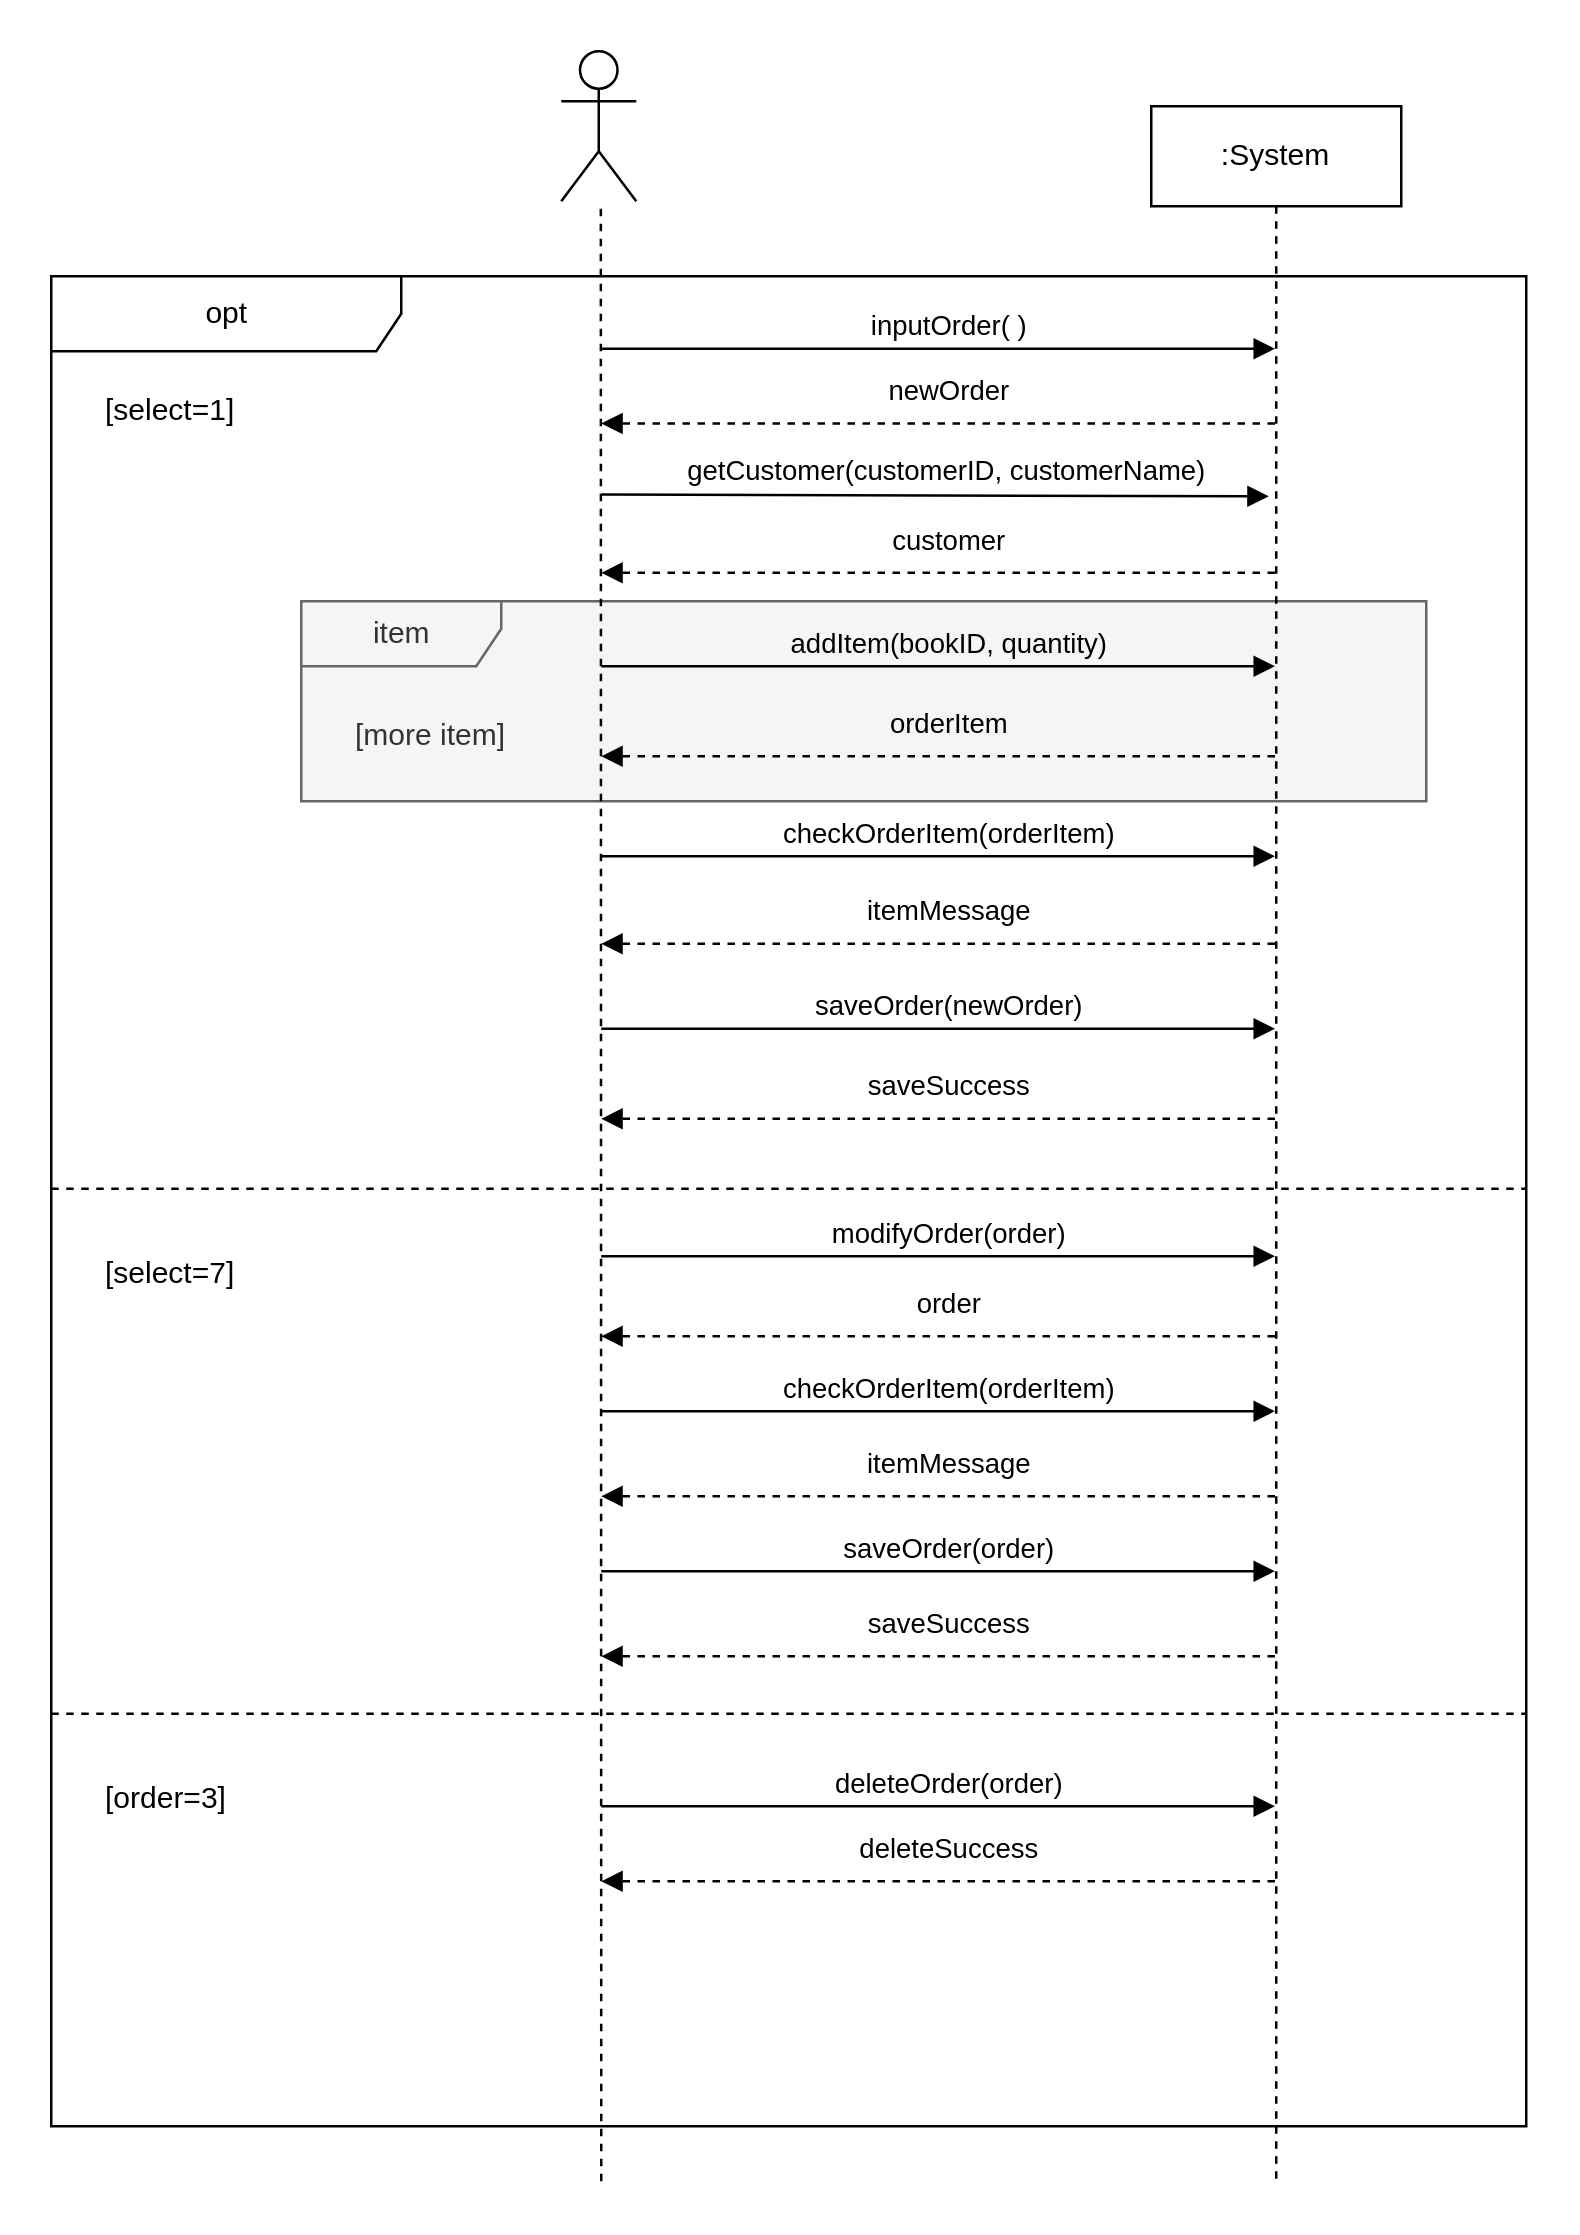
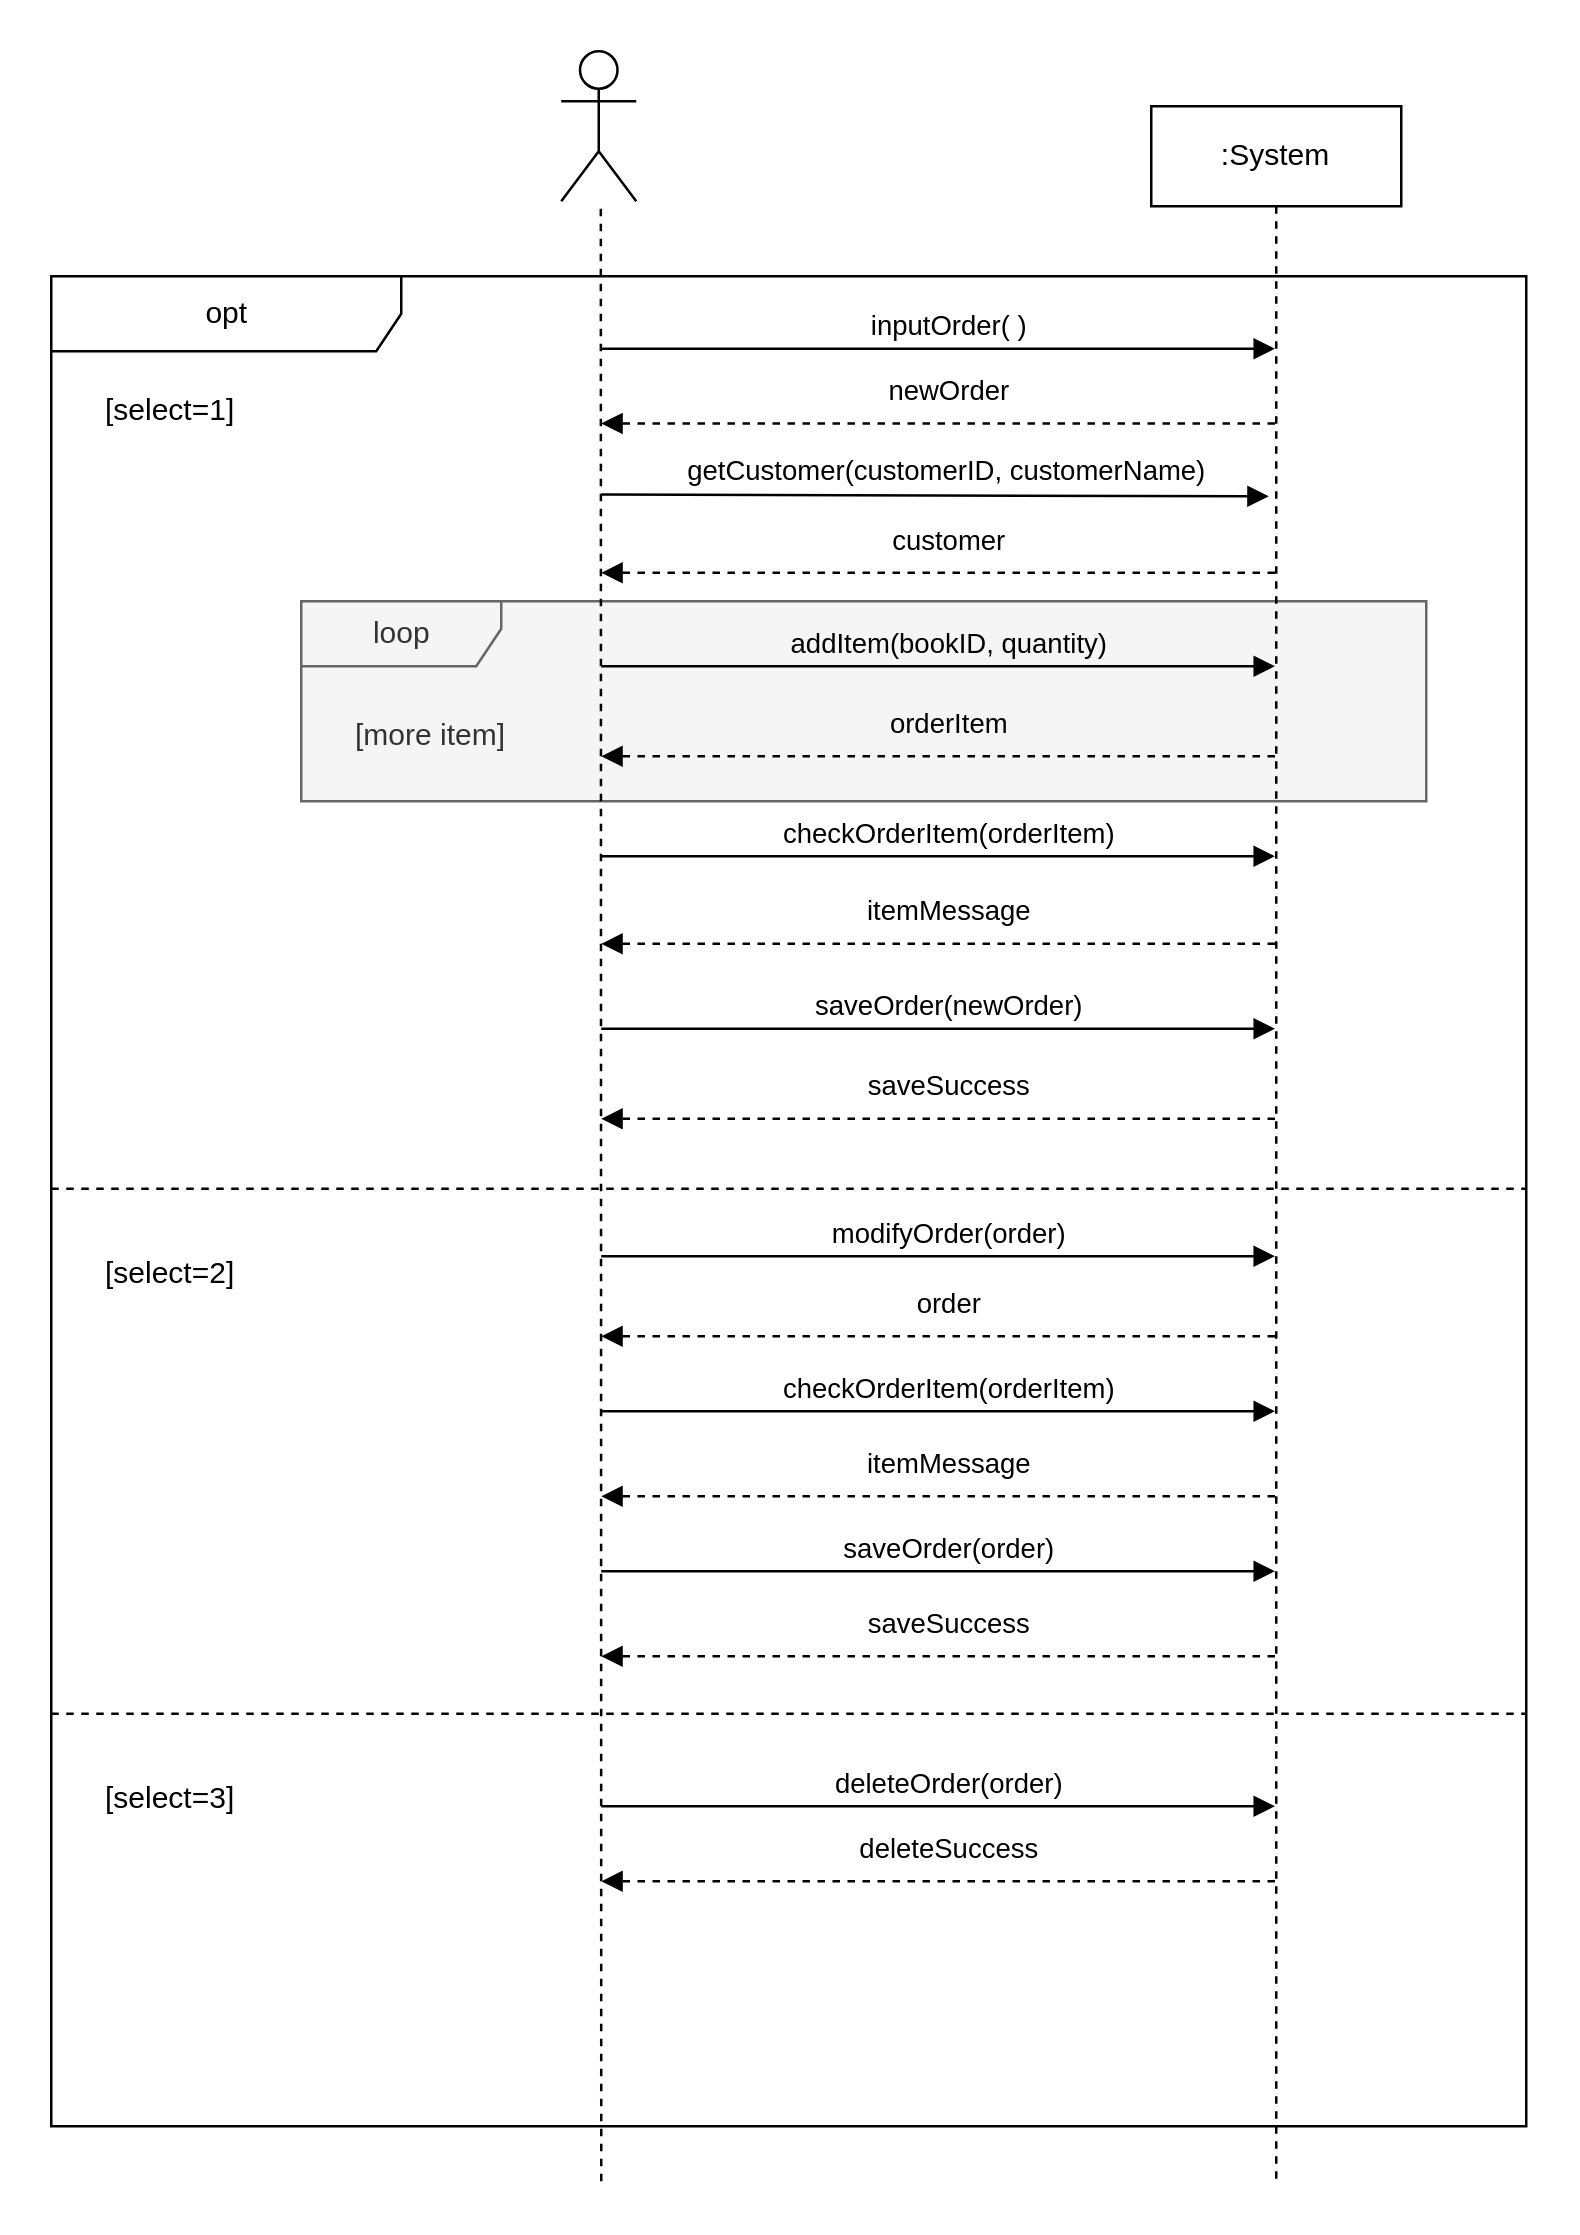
node "item": label "item" -> "loop"
node "[select=7]": label "[select=7]" -> "[select=2]"
node "[order=3]": label "[order=3]" -> "[select=3]"
